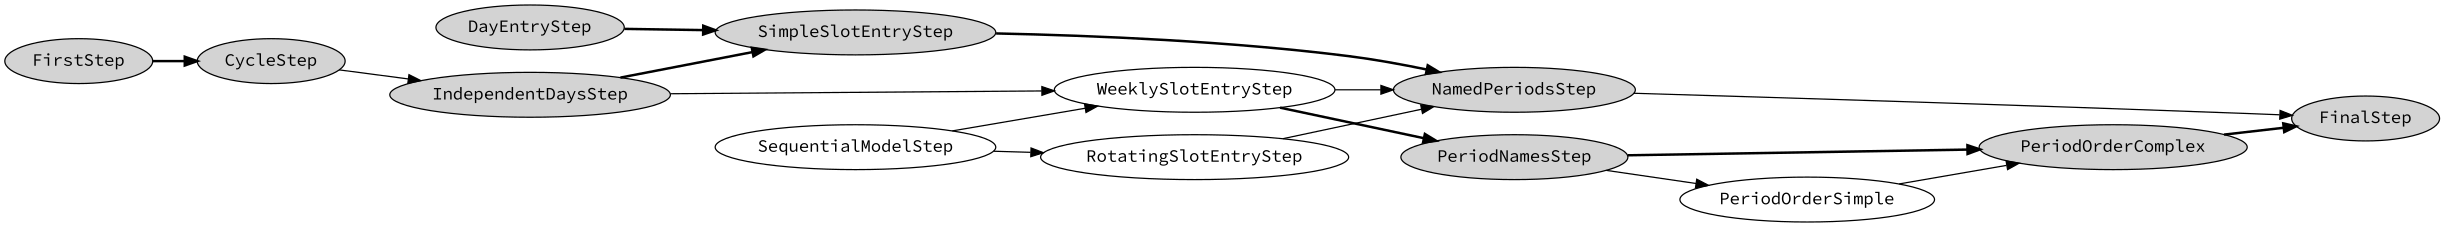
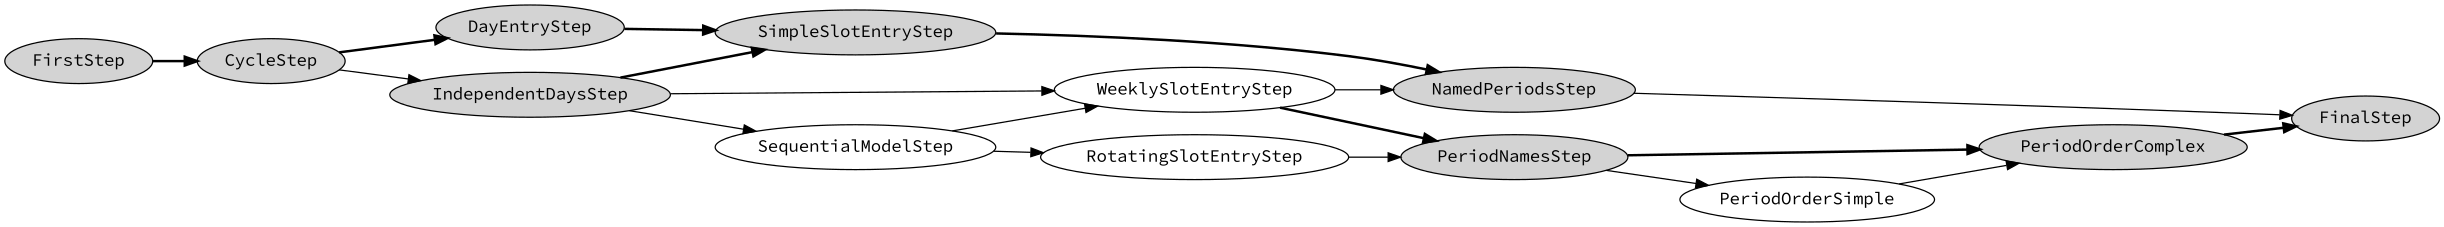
edge "CycleStep" -> "DayEntryStep": added
edge "IndependentDaysStep" -> "SequentialModelStep": added
edge "RotatingSlotEntryStep" -> "NamedPeriodsStep": now "RotatingSlotEntryStep" -> "PeriodNamesStep"
